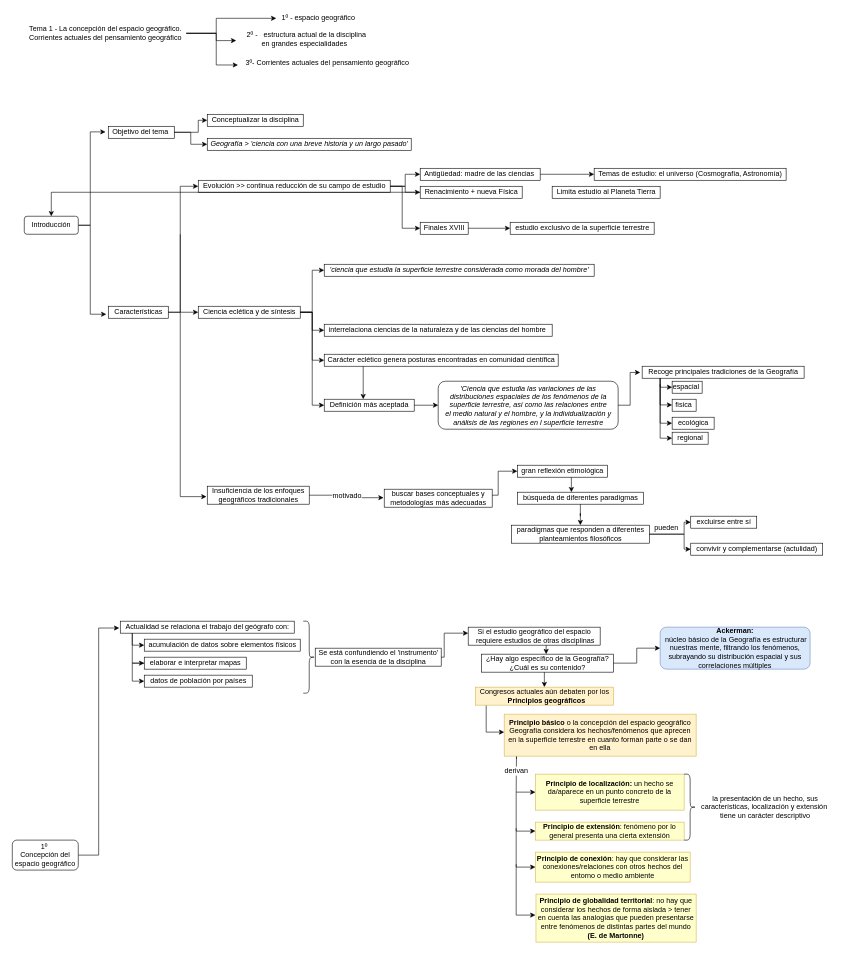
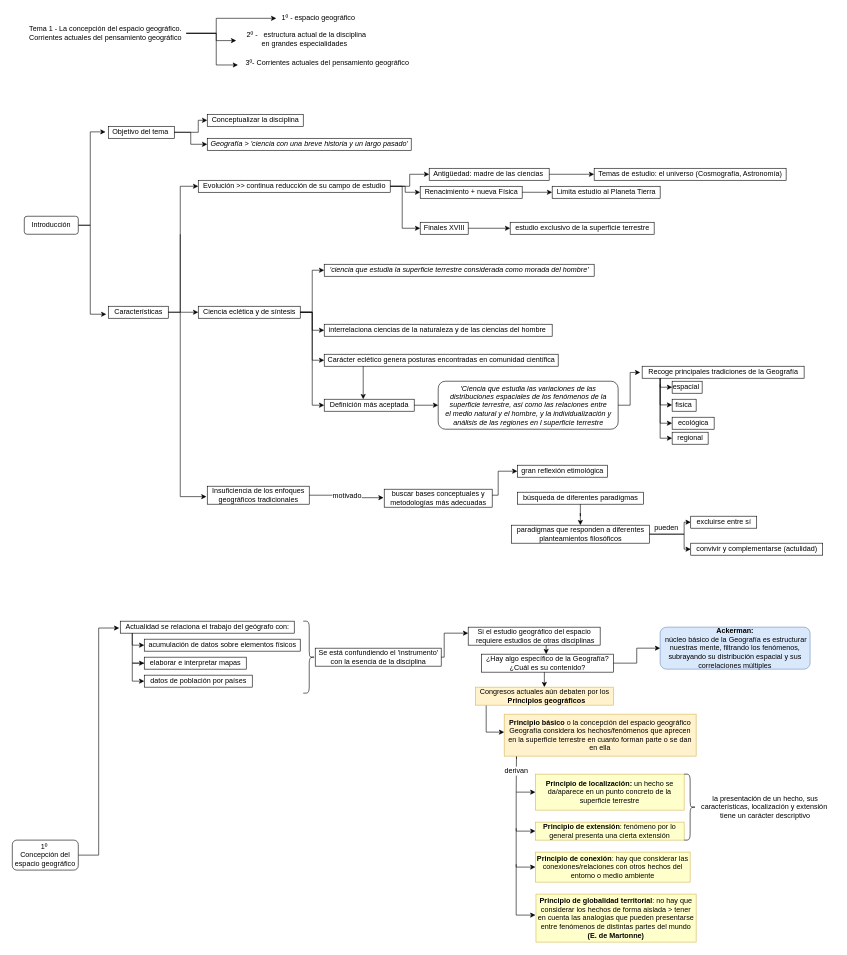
node "Antigüedad: madre de las ciencias": moved (480, 174) -> (489, 174)
edge "Renacimiento + nueva Física" -> "Introducción": now "Renacimiento + nueva Física" -> "Limita estudio al Planeta Tierra"
edge "gran reflexión etimológica" -> "búsqueda de diferentes paradigmas": removed
